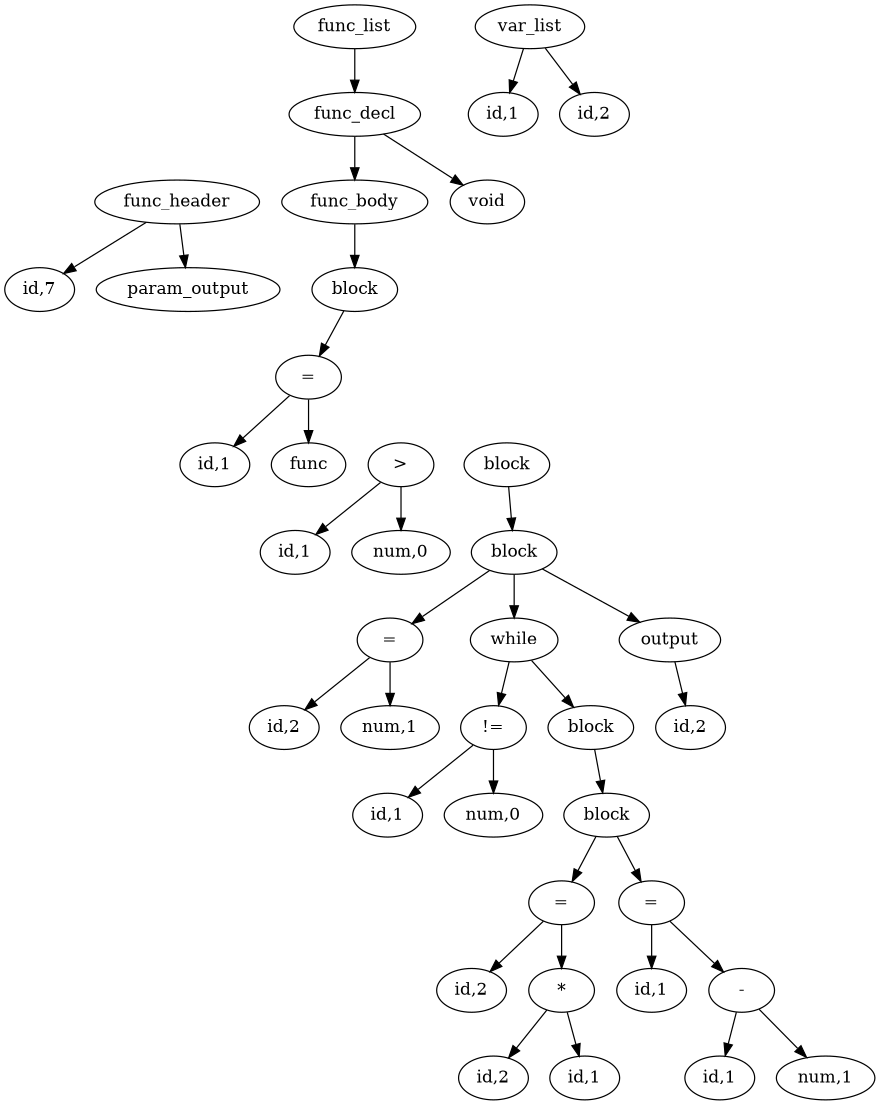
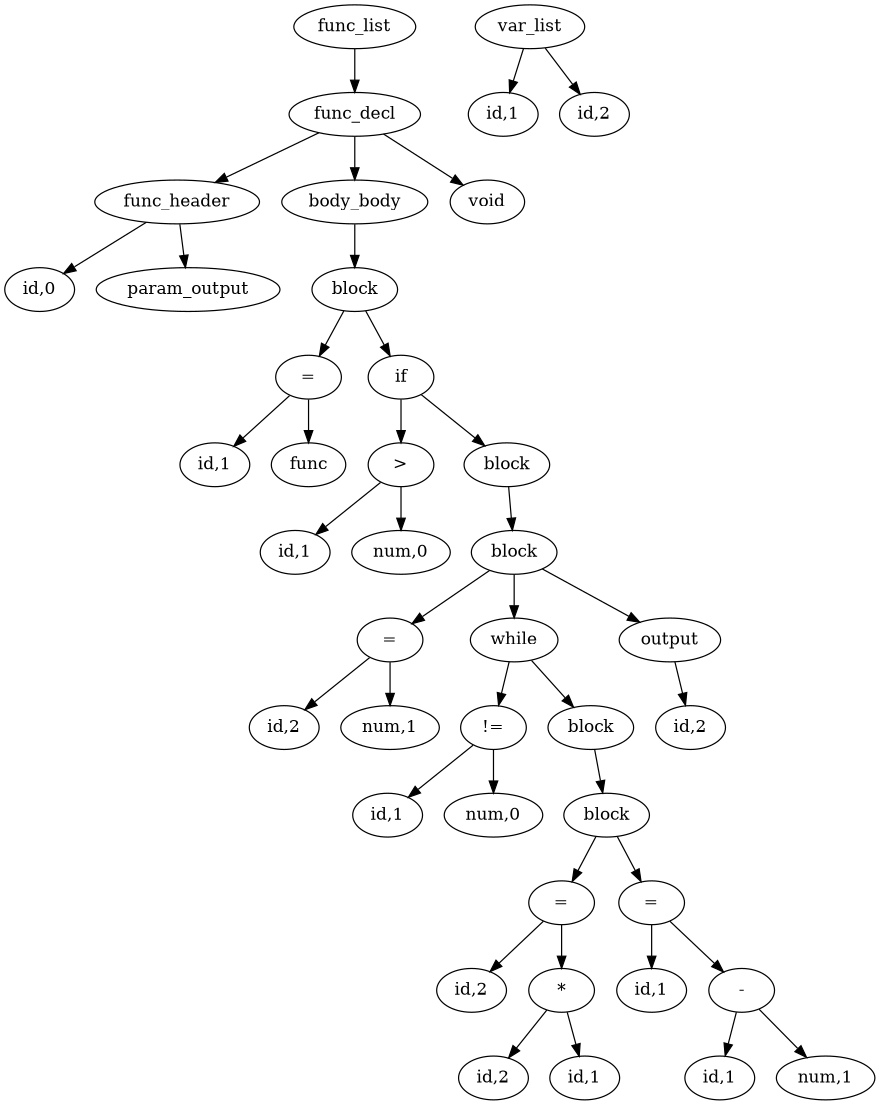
edge "func_decl" -> "func_header": added
node "func_body": label "func_body" -> "body_body"
node "id,7": label "id,7" -> "id,0"
node "if": added
